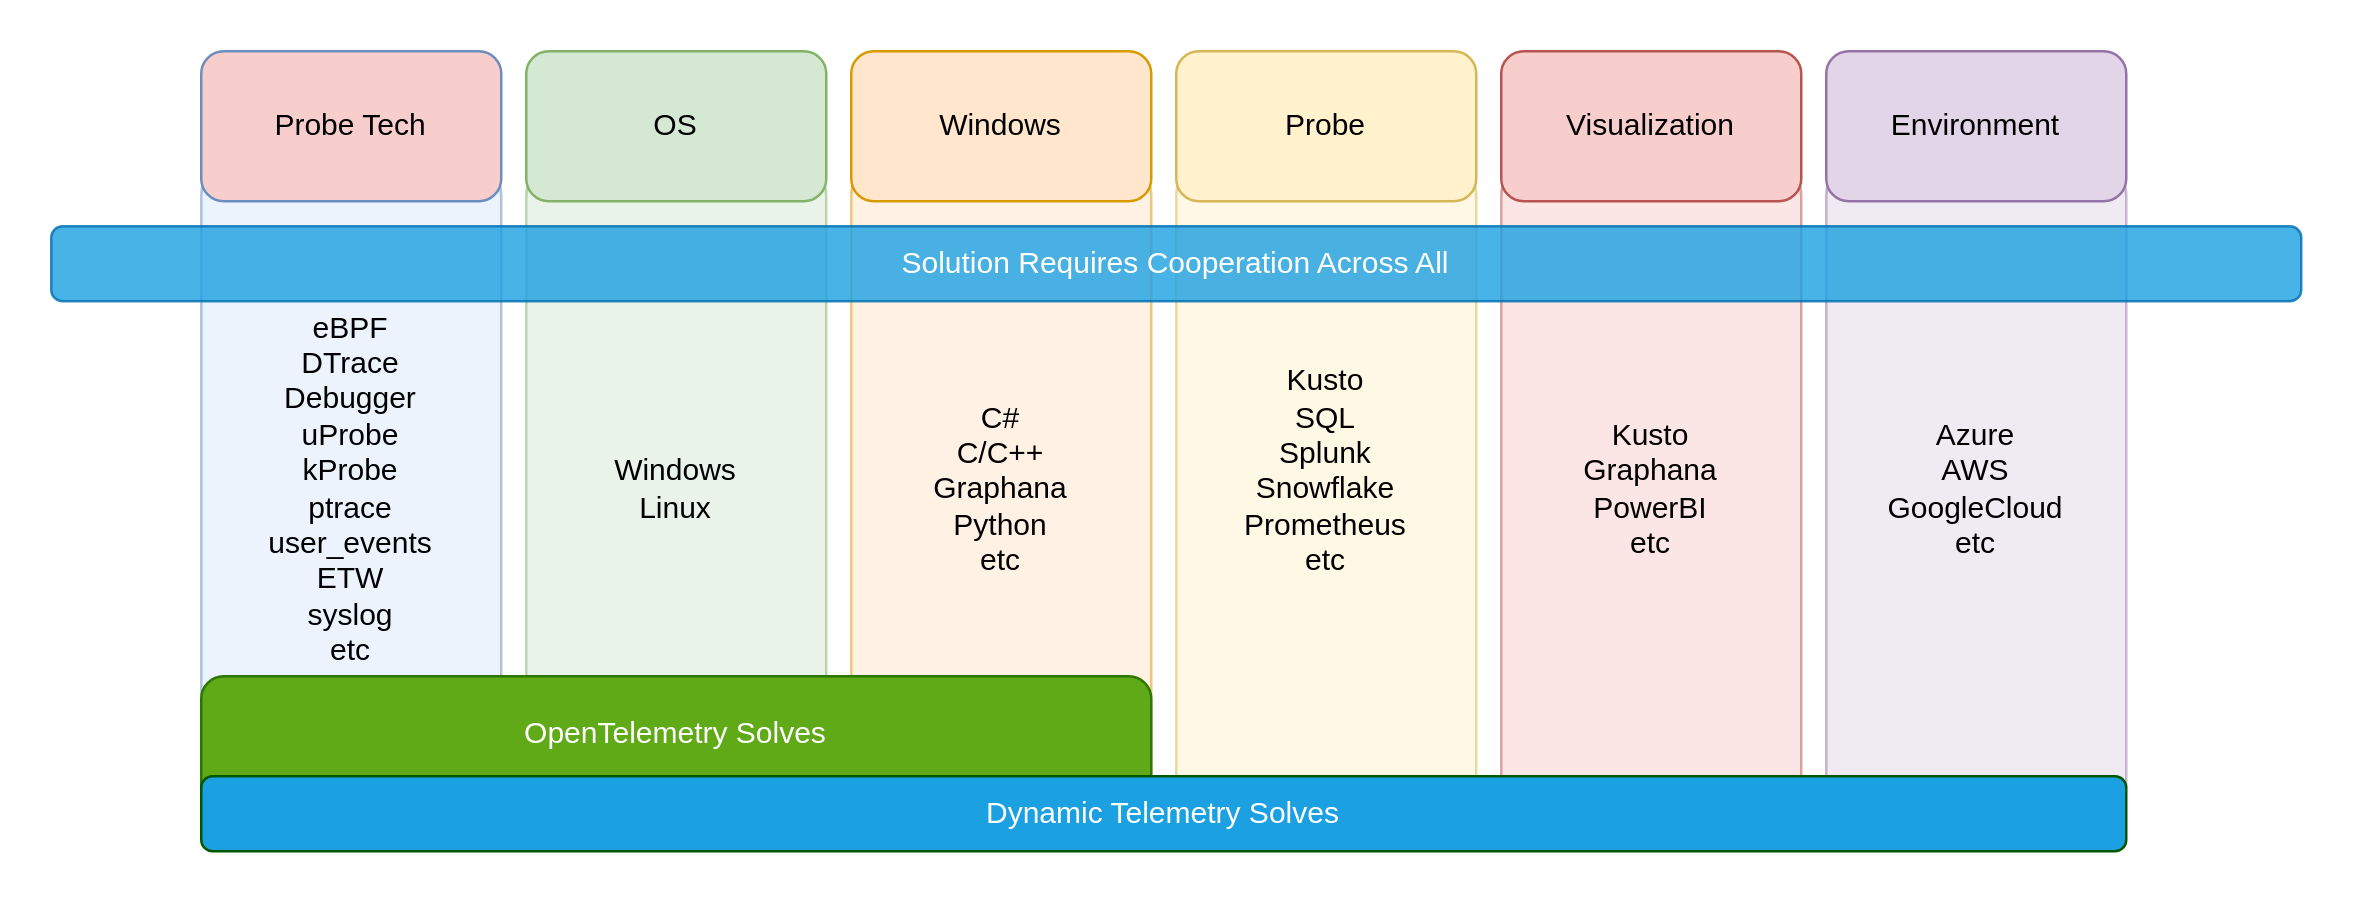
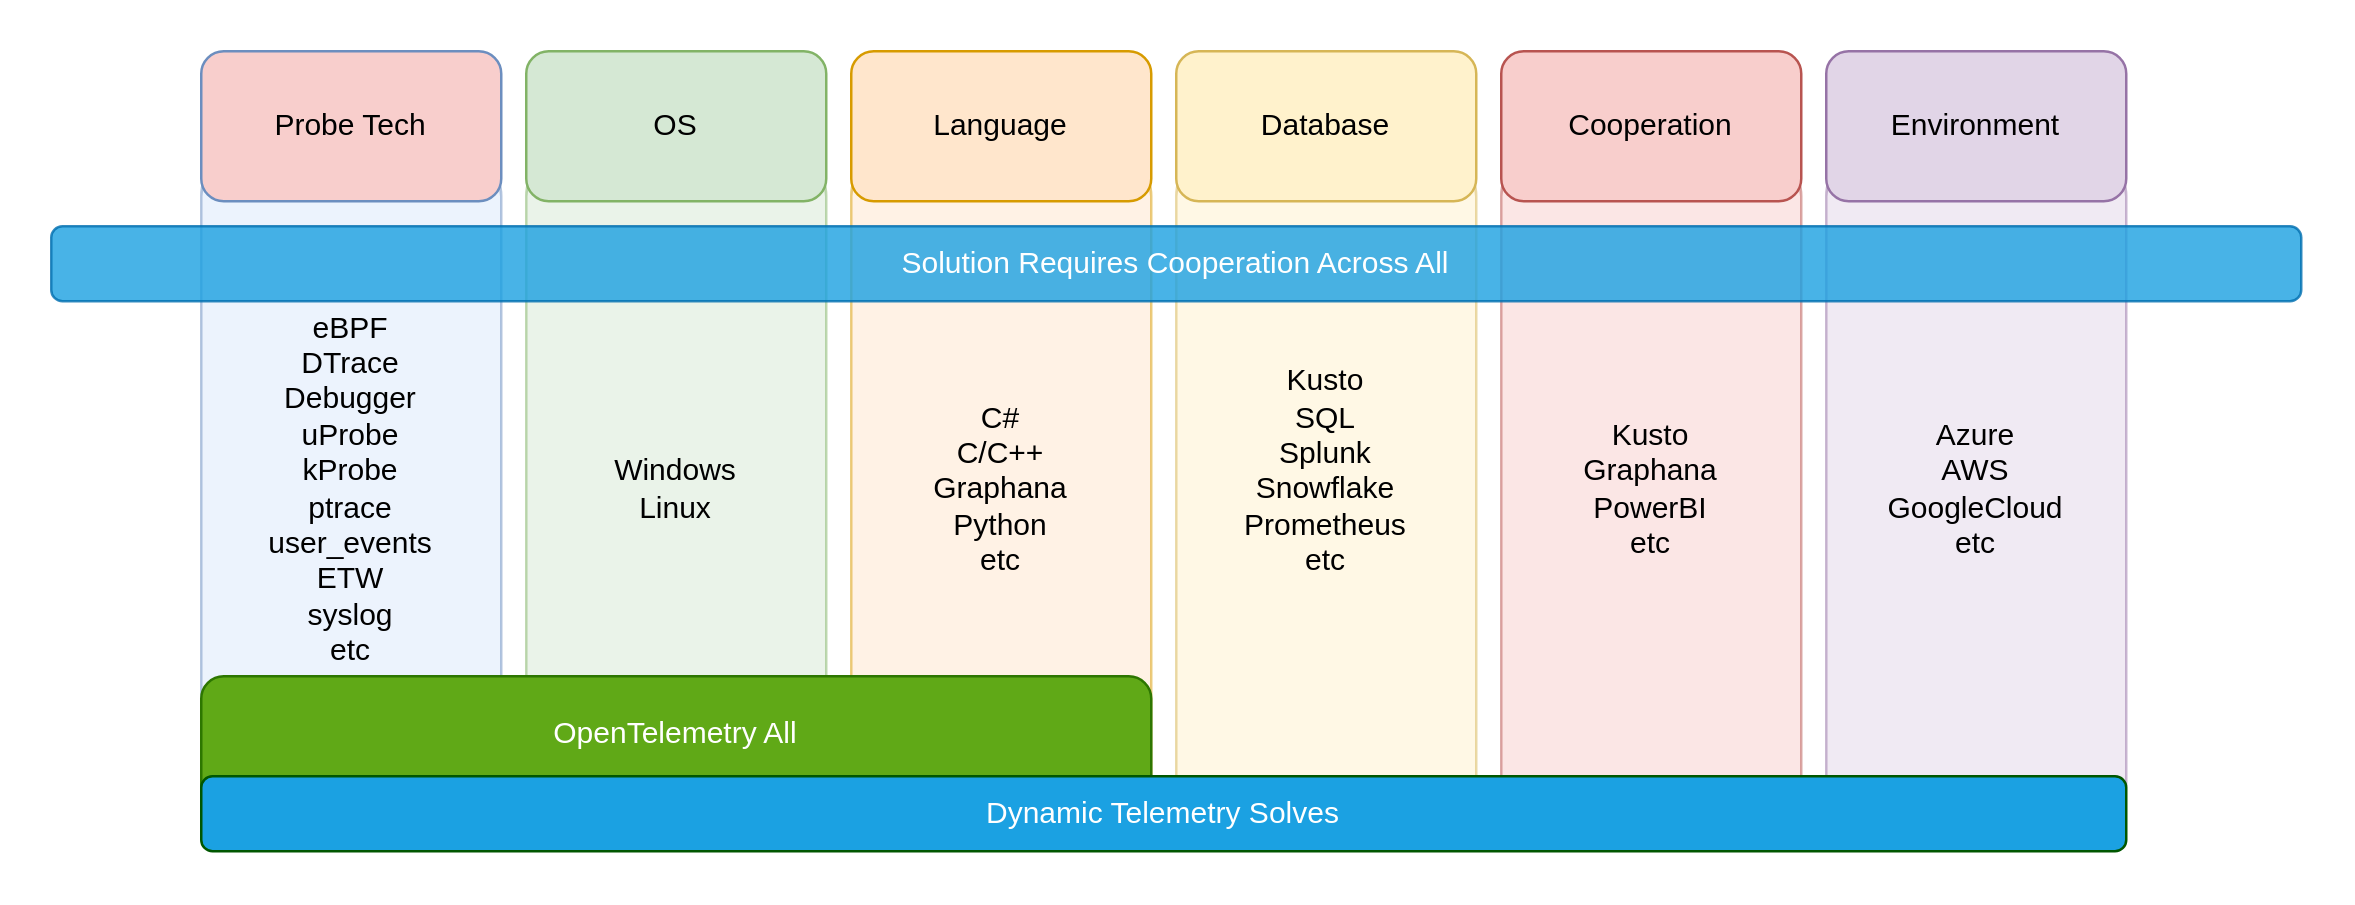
node "Windows": label "Windows" -> "Language"
node "Probe": label "Probe" -> "Database"
node "Visualization": label "Visualization" -> "Cooperation"
node "OpenTelemetry Solves": label "OpenTelemetry Solves" -> "OpenTelemetry All"
